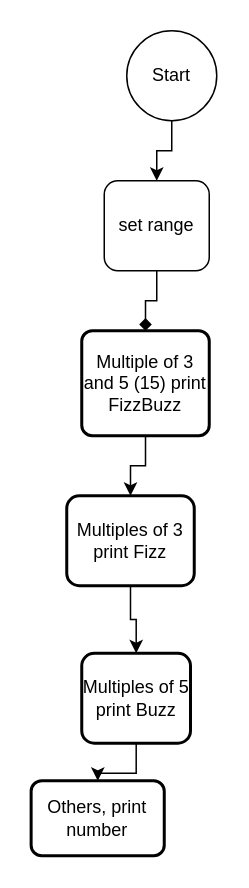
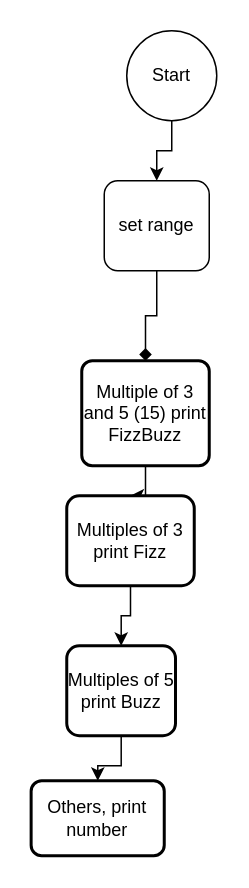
node "Multiple of 3 and 5 (15) print FizzBuzz": moved (146, 383) -> (146, 413)
node "Multiples of 5 print Buzz": moved (136, 698) -> (121, 691)
